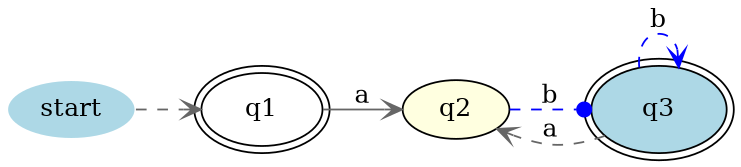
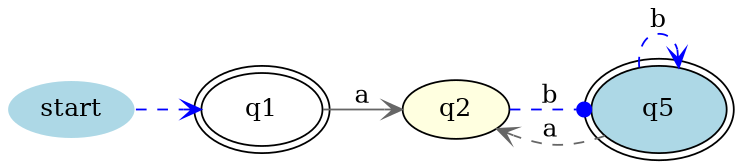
edge "start" -> "q1": color gray40 -> blue
node "q3": label "q3" -> "q5"
